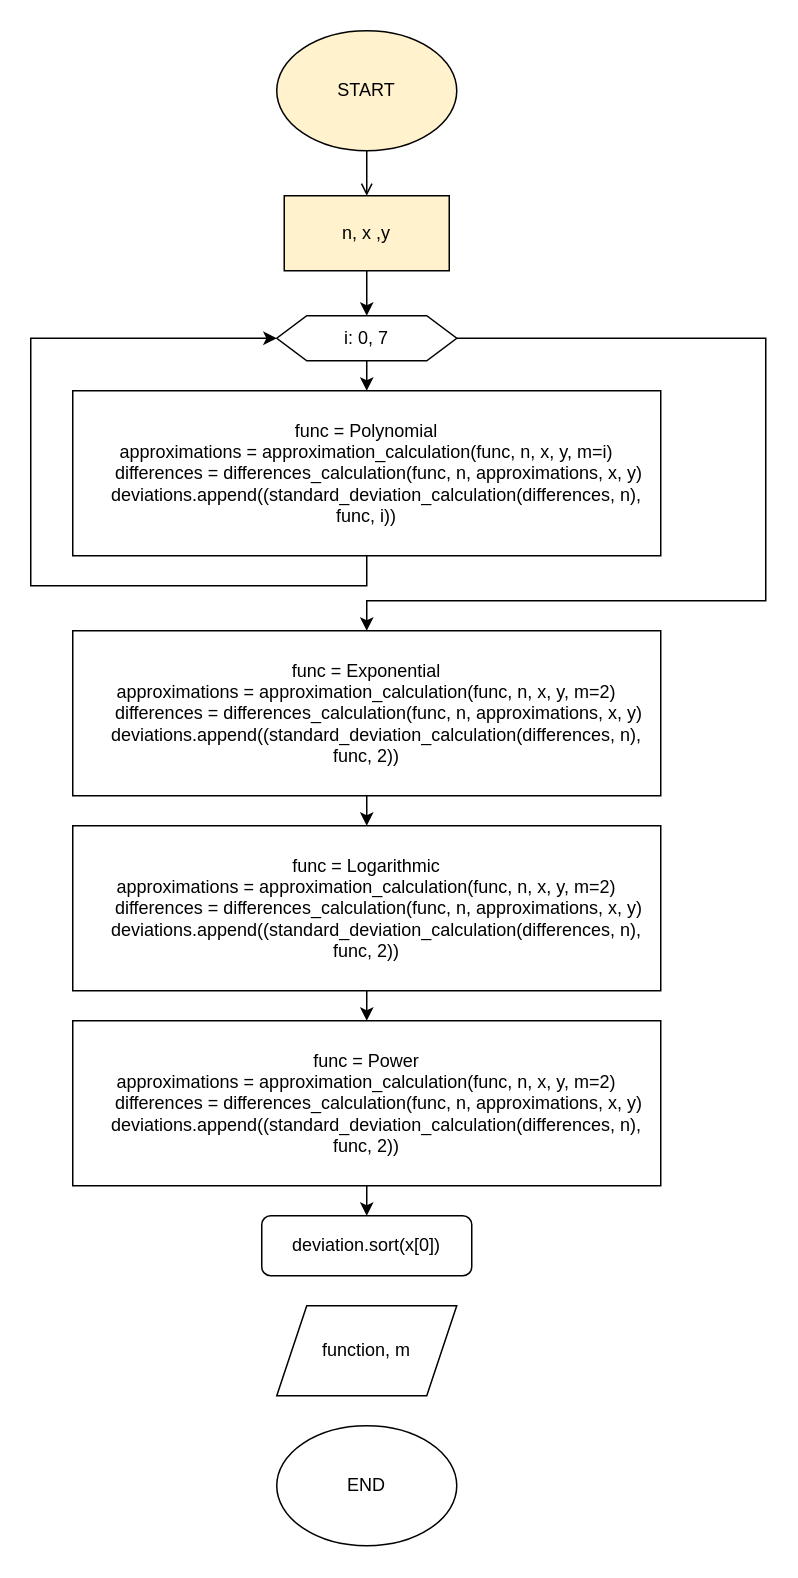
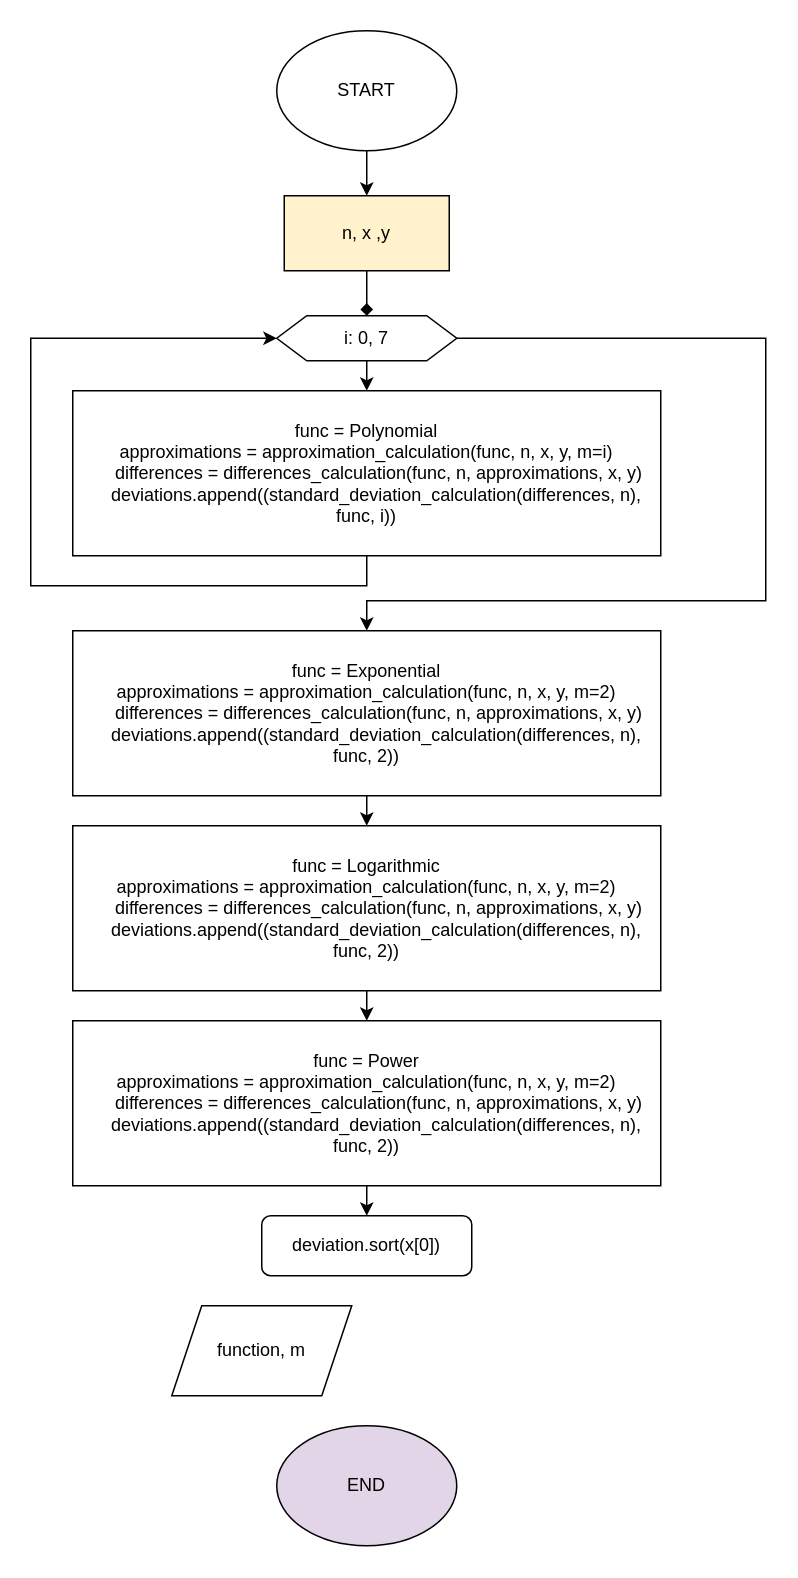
node "START": fillcolor #fff2cc -> #ffffff
edge "START" -> "n, x ,y": arrowhead open -> classic
edge "n, x ,y" -> "i: 0, 7": arrowhead classic -> diamond
node "function, m": moved (367, 1351) -> (262, 1351)
node "END": fillcolor #ffffff -> #e1d5e7
